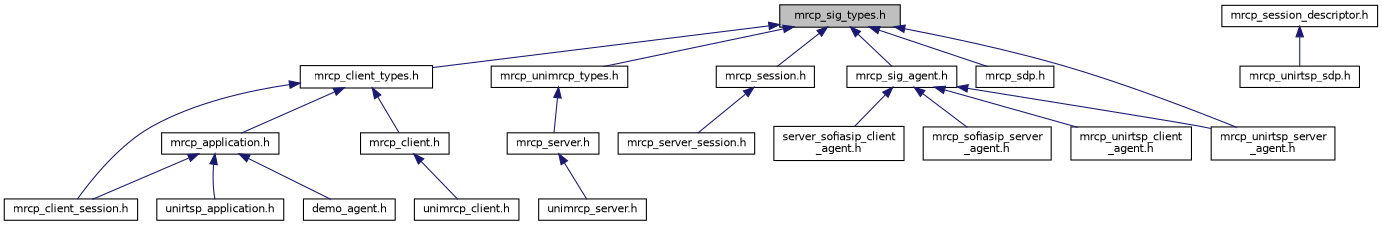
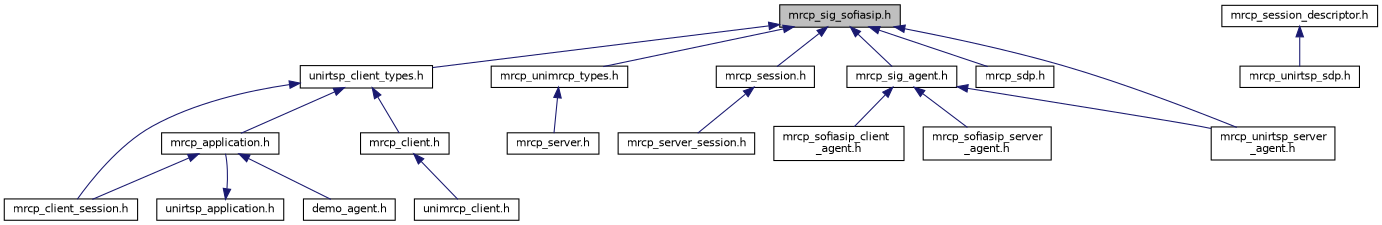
node "mrcp_sig_types.h": label "mrcp_sig_types.h" -> "mrcp_sig_sofiasip.h"
node "mrcp_client_types.h": label "mrcp_client_types.h" -> "unirtsp_client_types.h"
node "server_sofiasip_client _agent.h": label "server_sofiasip_client _agent.h" -> "mrcp_sofiasip_client _agent.h"
node "mrcp_unirtsp_client _agent.h": removed
edge "unirtsp_application.h" -> "mrcp_application.h": reversed
node "unimrcp_server.h": removed
